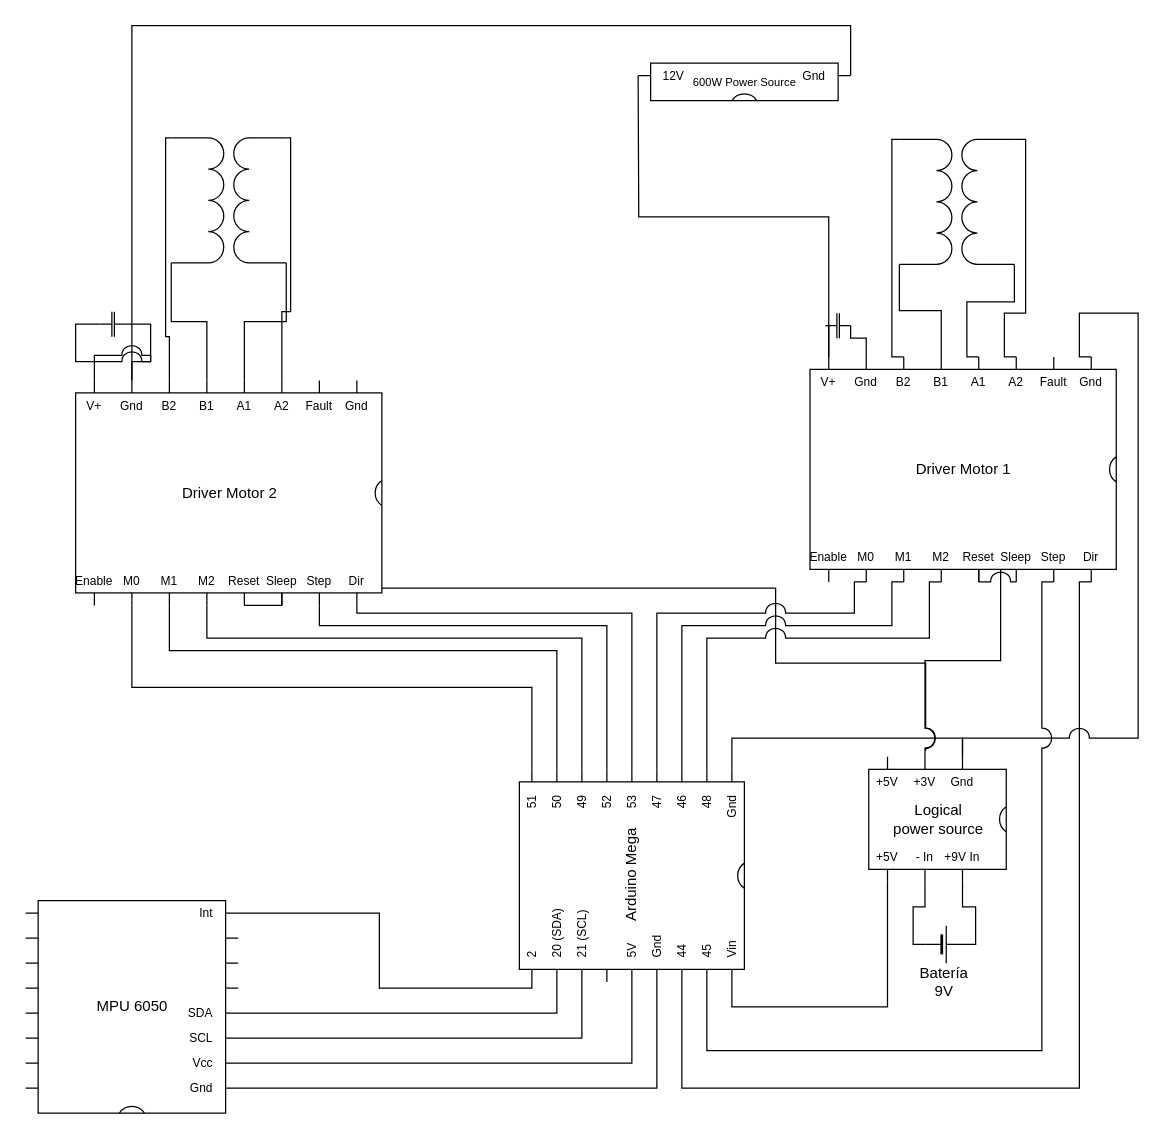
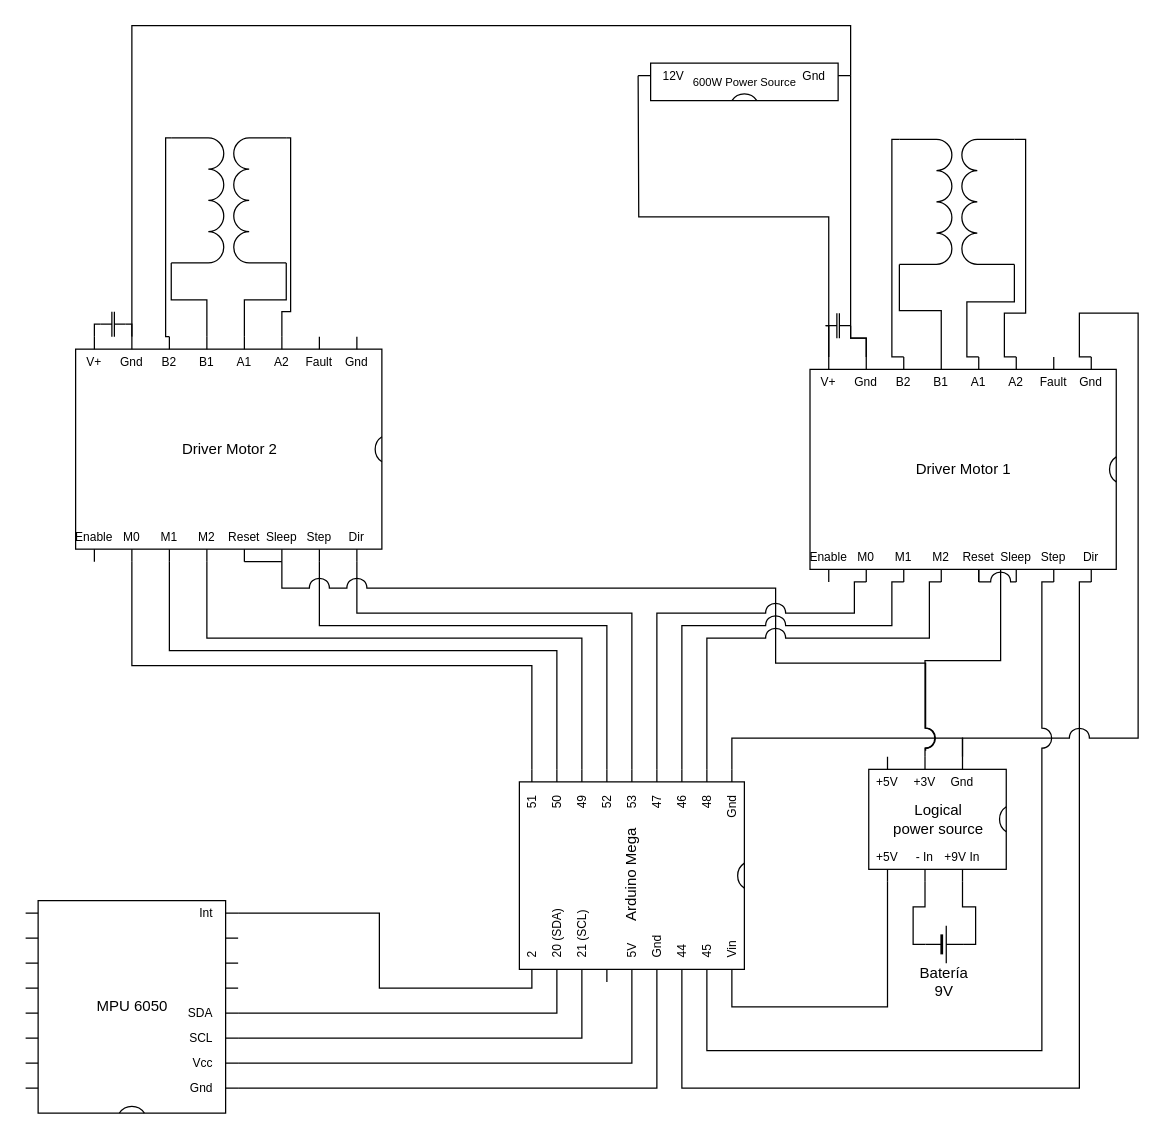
edge "600W Power Source" -- "Driver Motor 1": added
node "Driver Motor 2": moved (229, 493) -> (229, 449)
